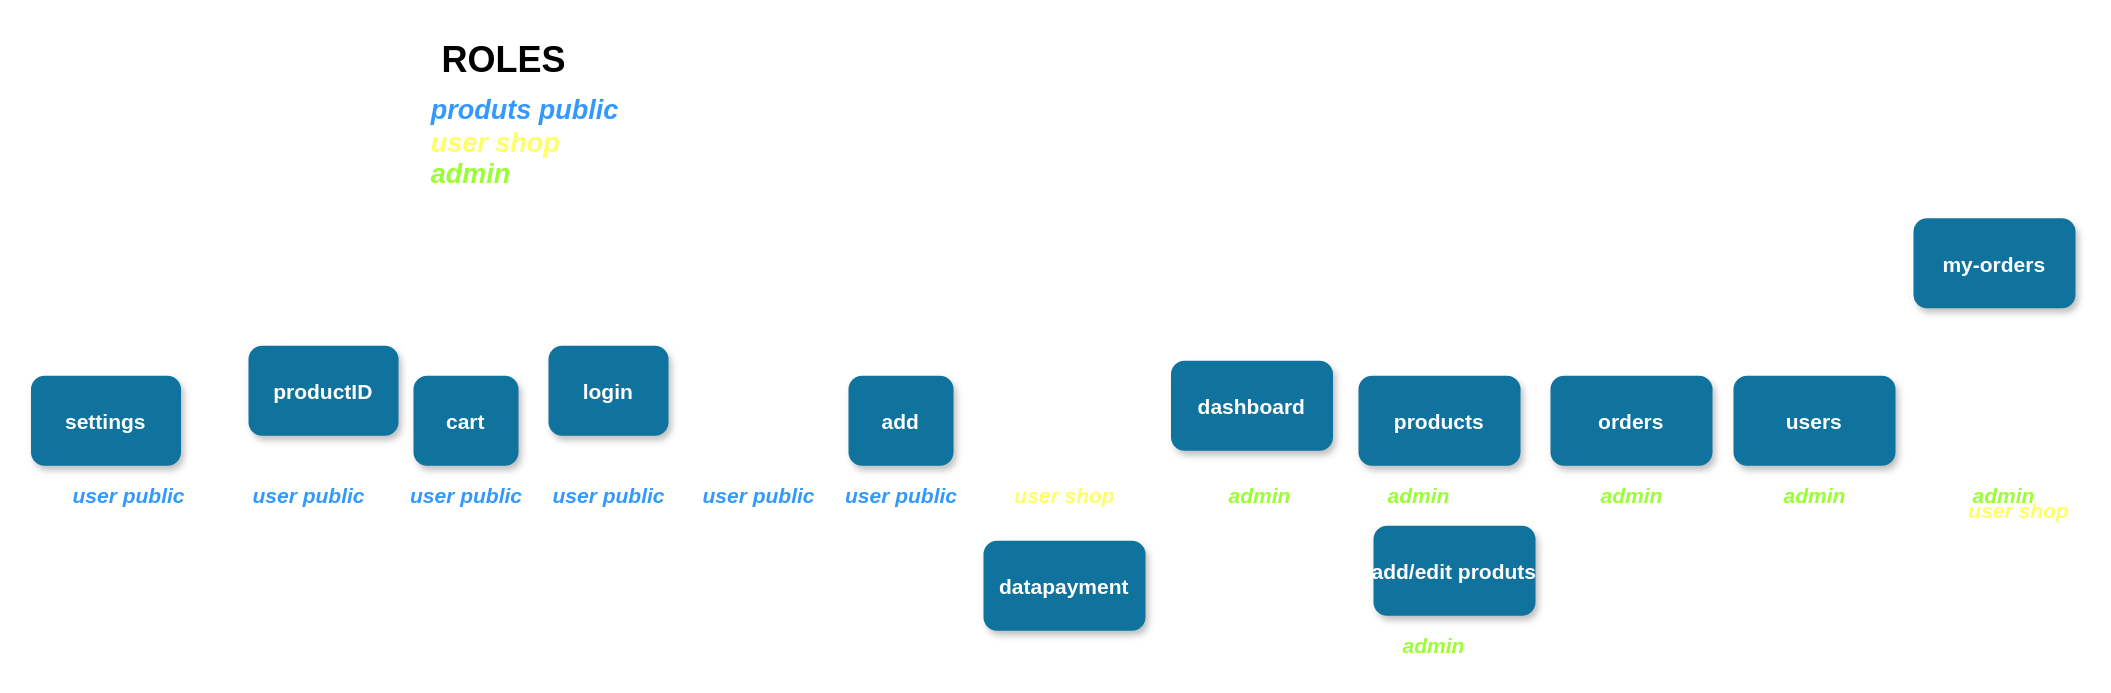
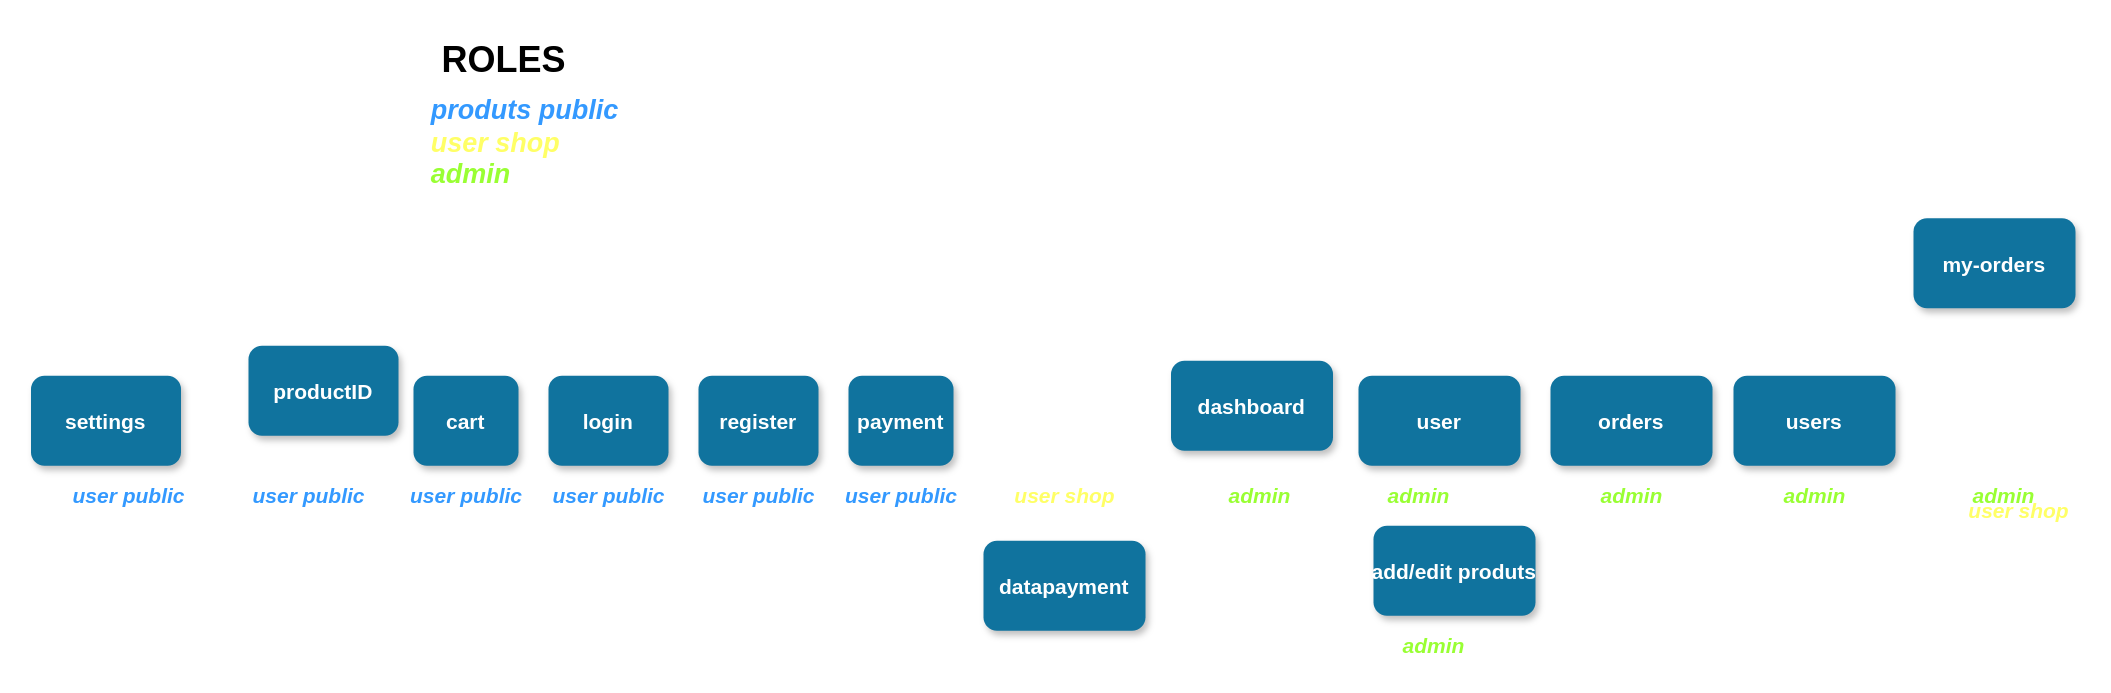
node "login": moved (608, 391) -> (608, 421)
node "register": added
node "add": label "add" -> "payment"
node "products": label "products" -> "user"
